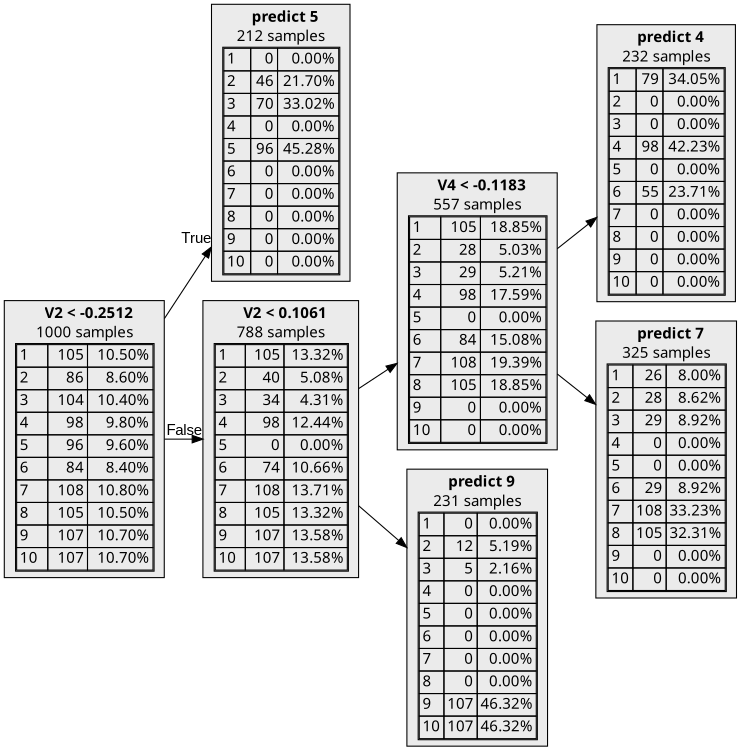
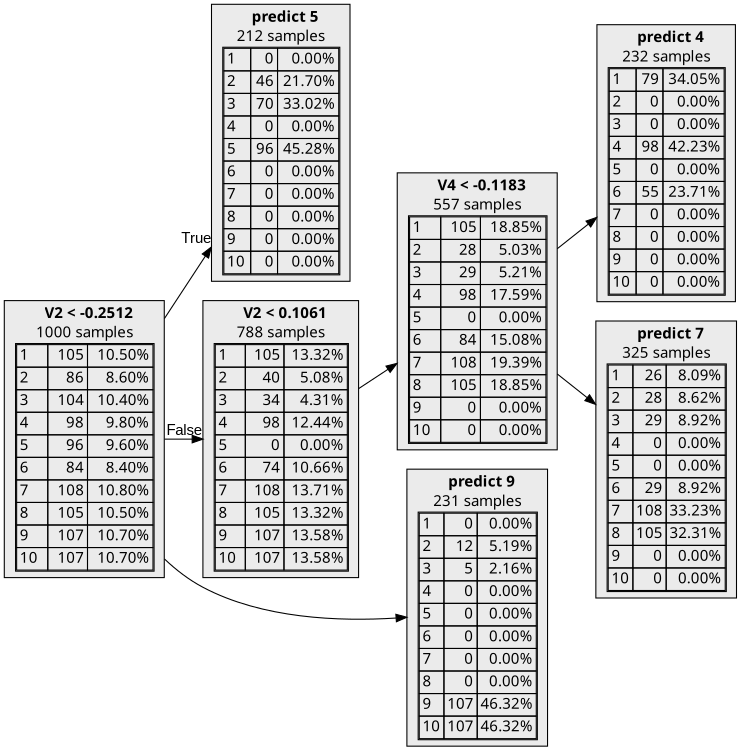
node "predict 7": text "8.00%" -> "8.09%"
edge "V2 < 0.1061" -> "predict 9": now "V2 < -0.2512" -> "predict 9"
